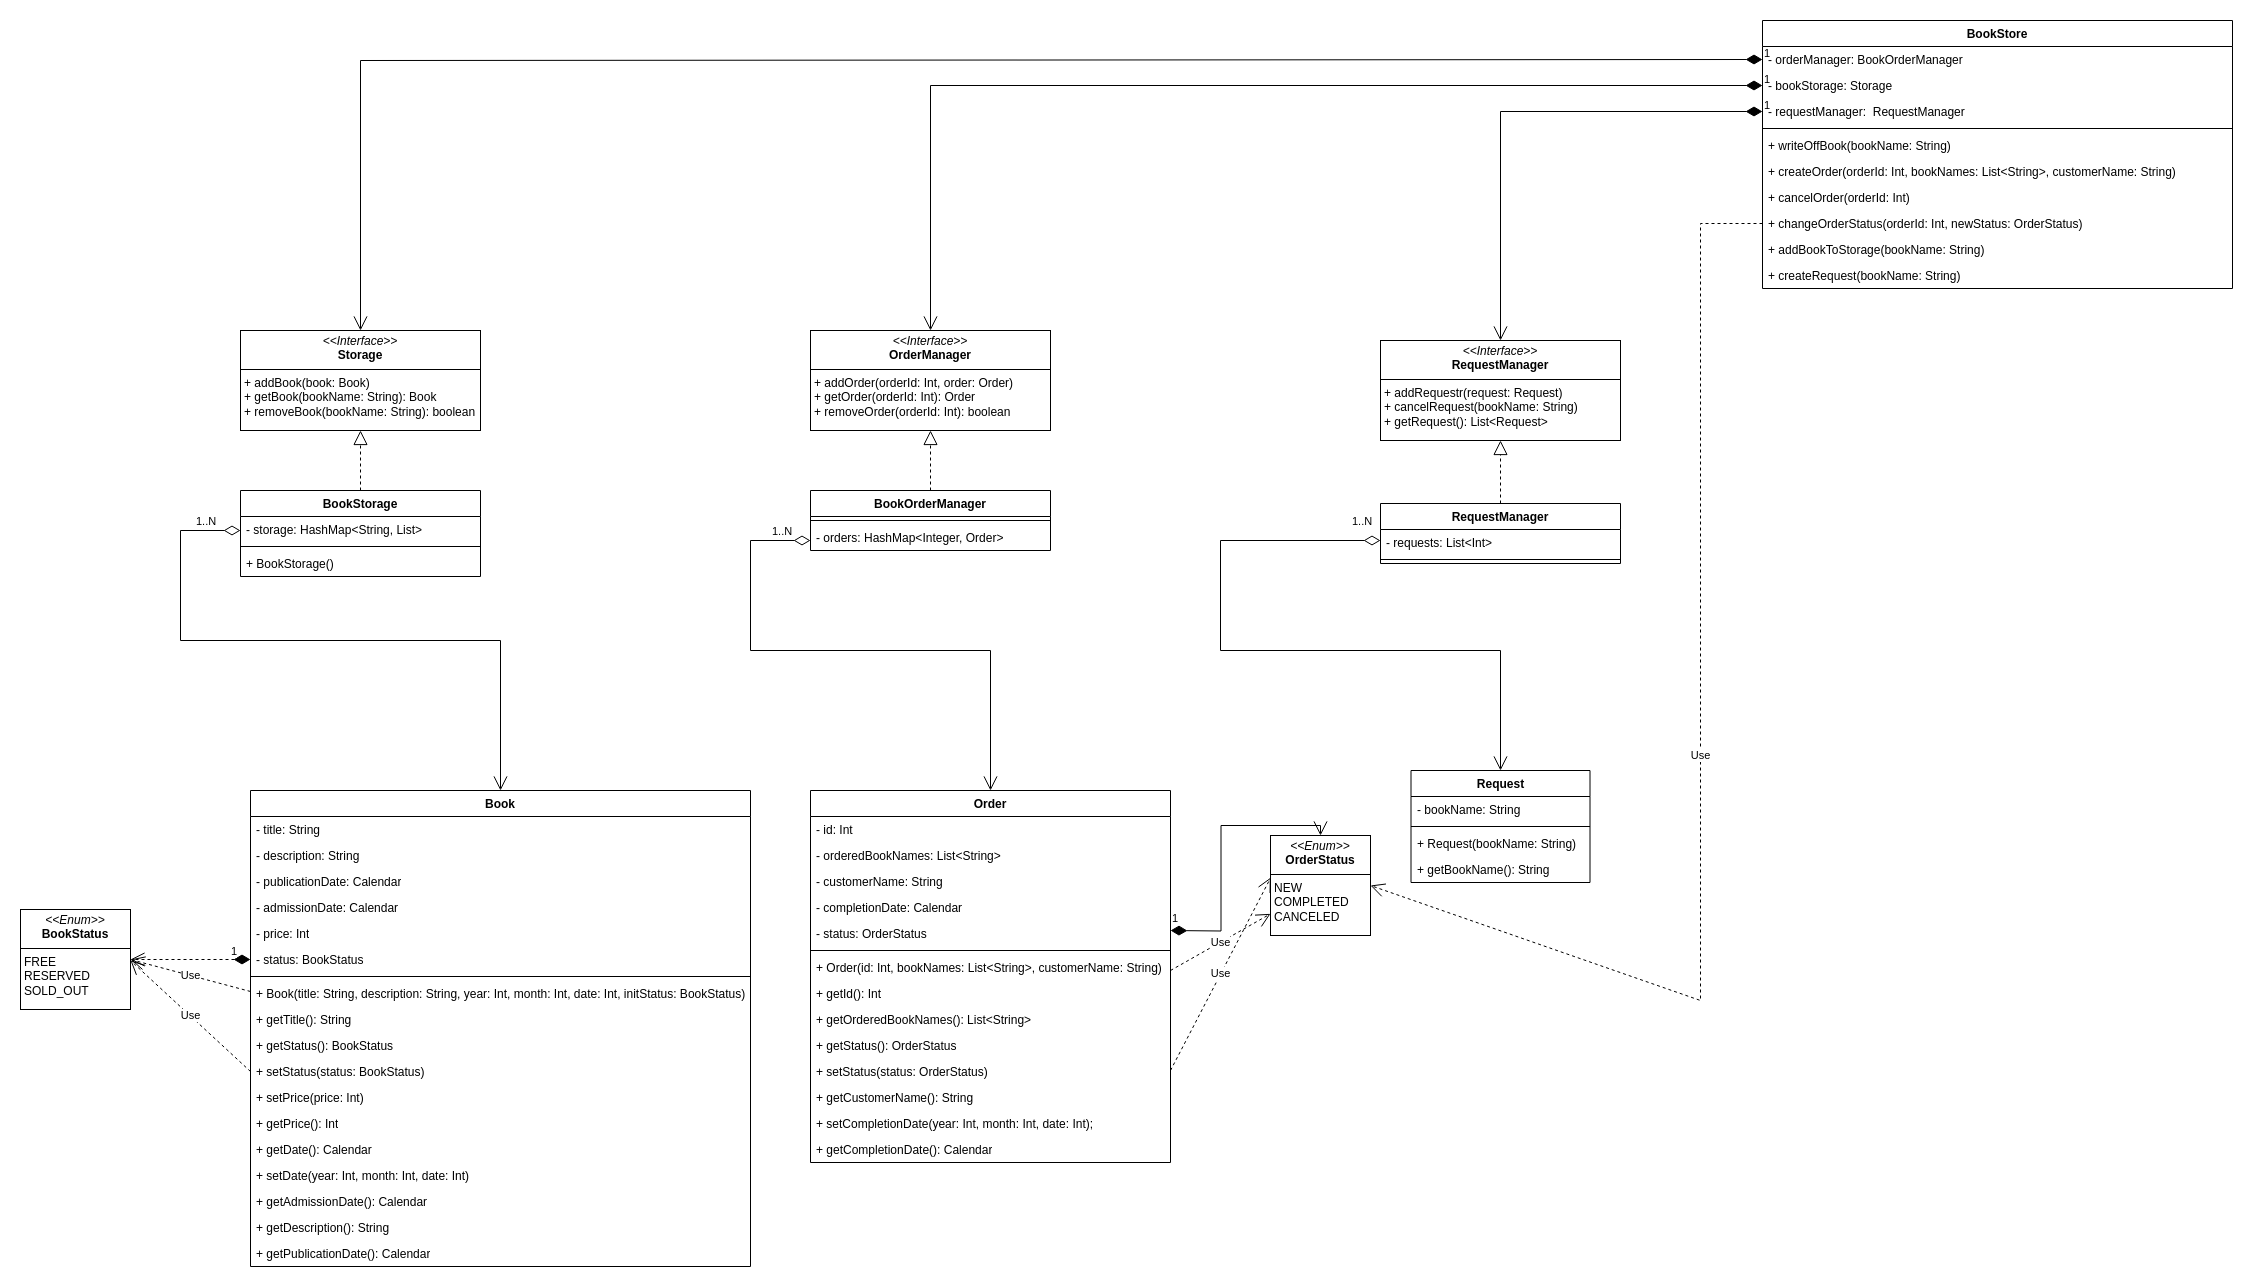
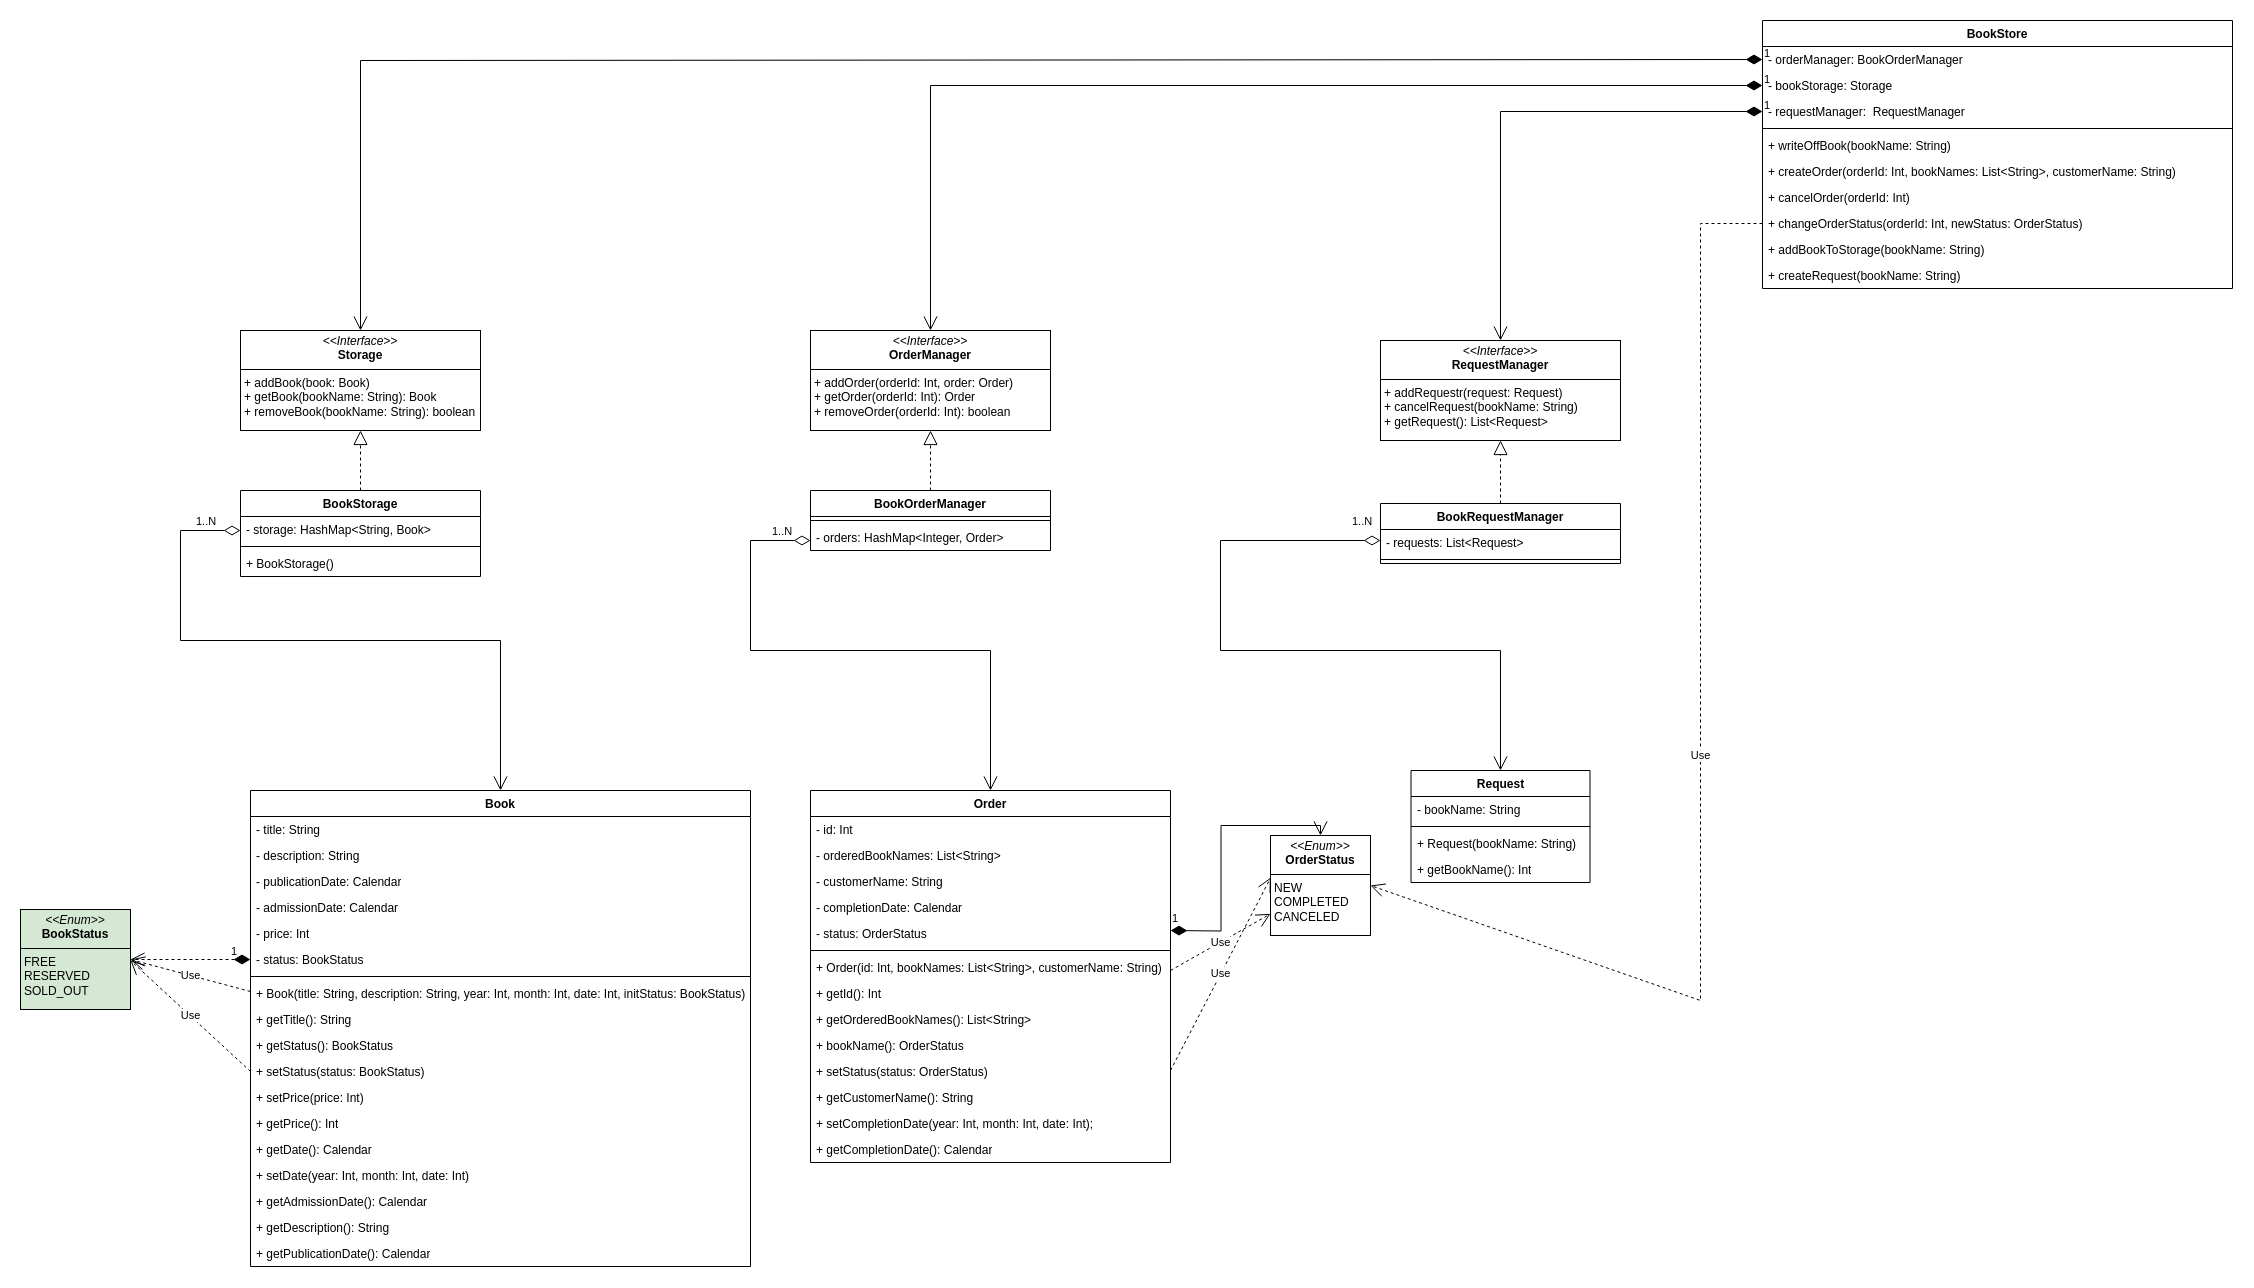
node "RequestManager": label "RequestManager" -> "BookRequestManager"
node "- storage: HashMap<String, List>": label "- storage: HashMap<String, List>" -> "- storage: HashMap<String, Book>"
node "- requests: List<Int>": label "- requests: List<Int>" -> "- requests: List<Request>"
node "+ getBookName(): String": label "+ getBookName(): String" -> "+ getBookName(): Int"
node "<<Enum>> BookStatus FREE RESERVED SOLD_OUT": fillcolor #ffffff -> #d5e8d4
node "+ getStatus(): OrderStatus": label "+ getStatus(): OrderStatus" -> "+ bookName(): OrderStatus"
